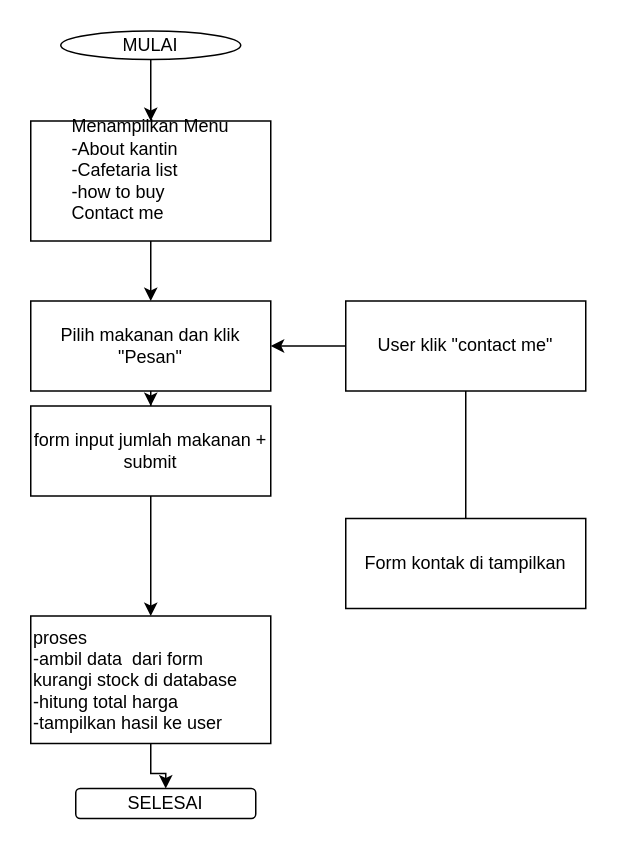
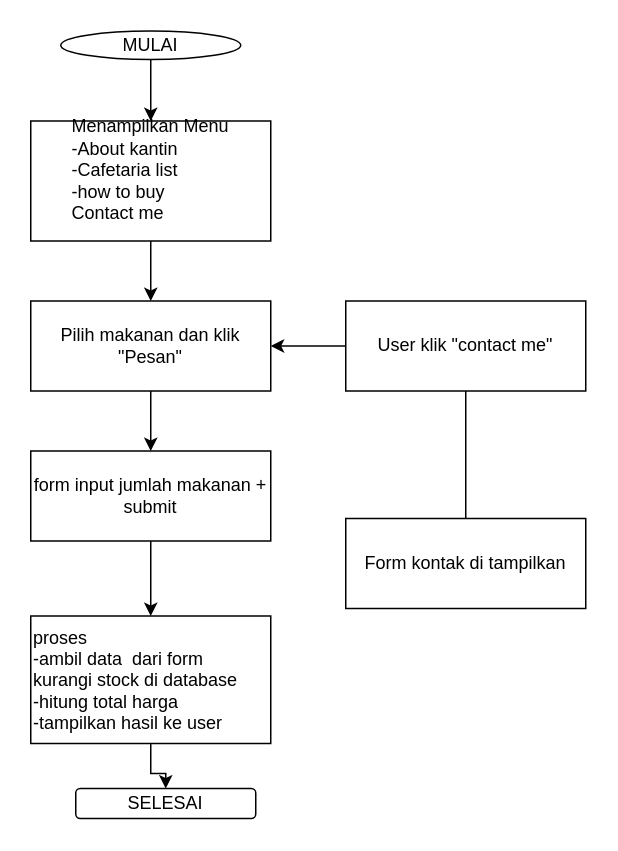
node "form input jumlah makanan + submit": moved (151, 451) -> (151, 496)
